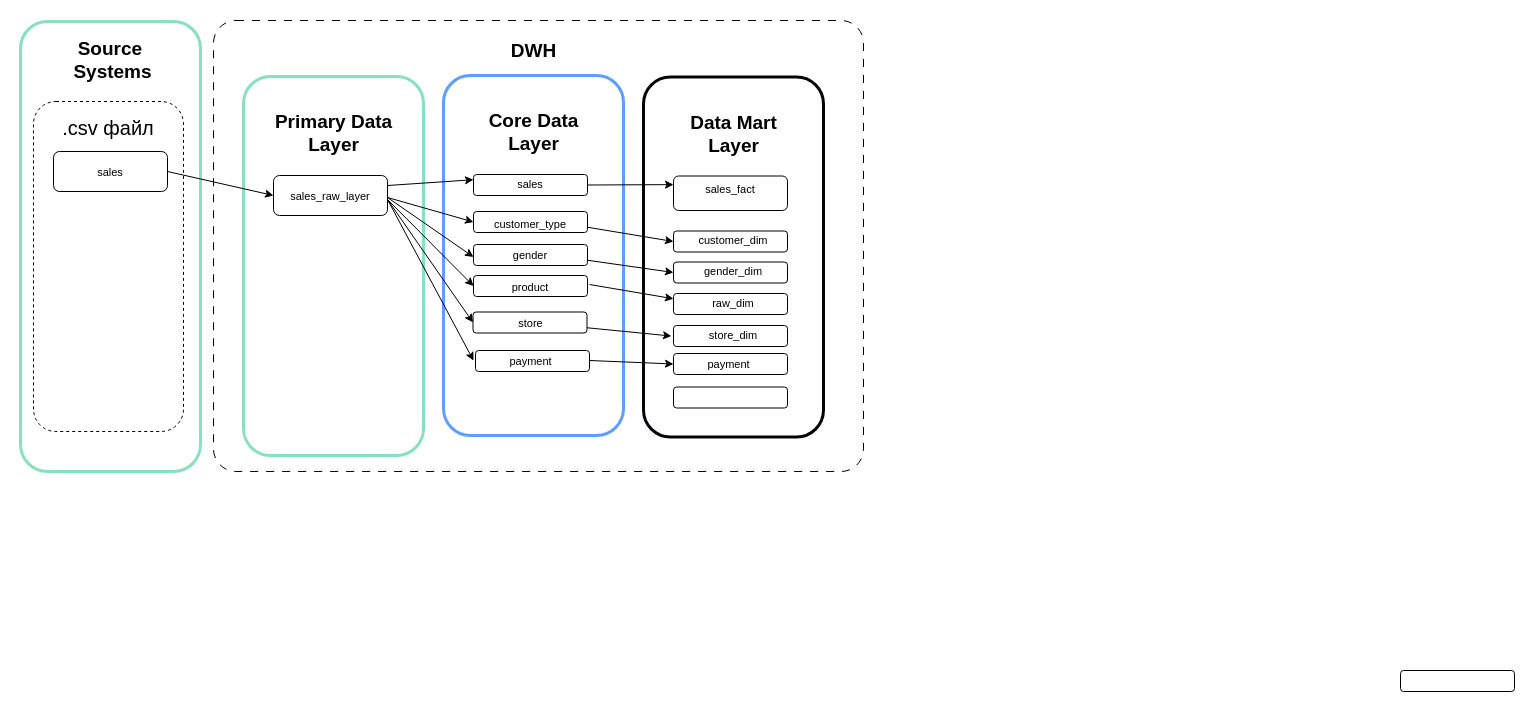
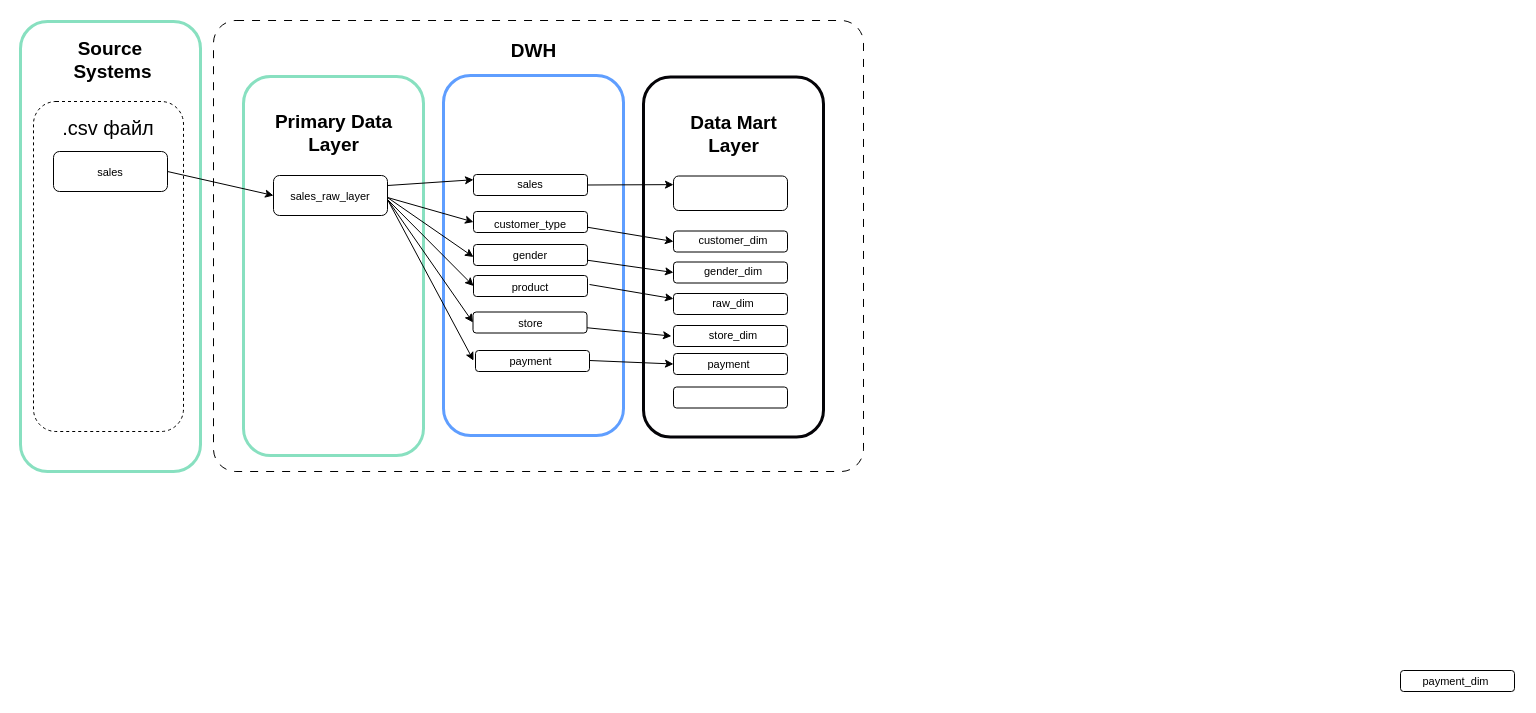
node "Core Data Layer": removed
node "sales_fact": removed
node "payment_dim": added
